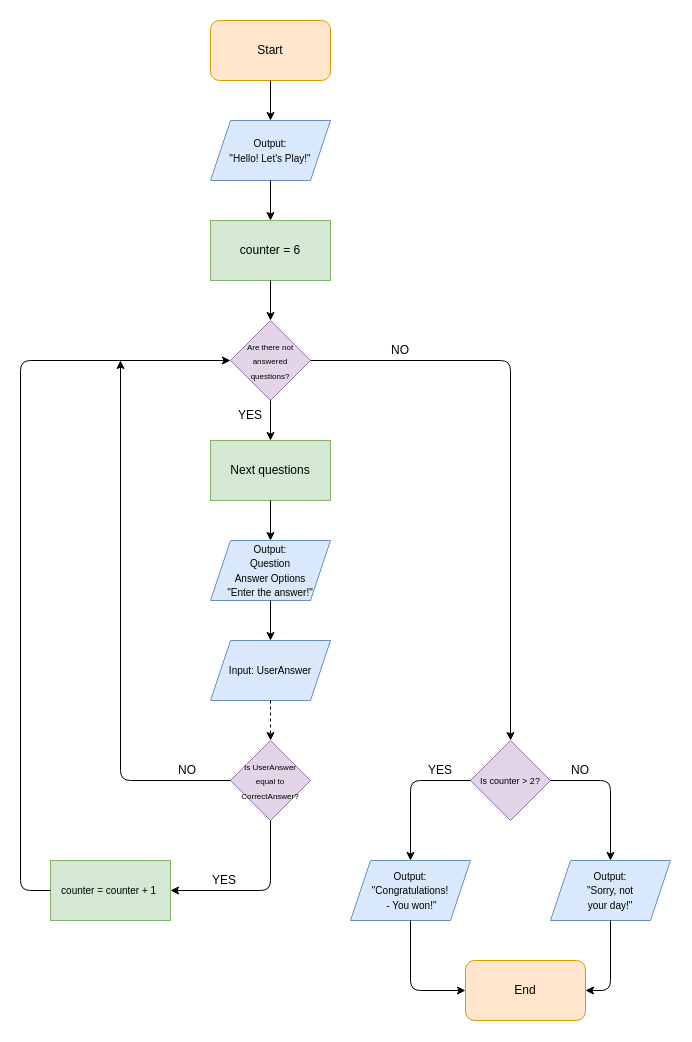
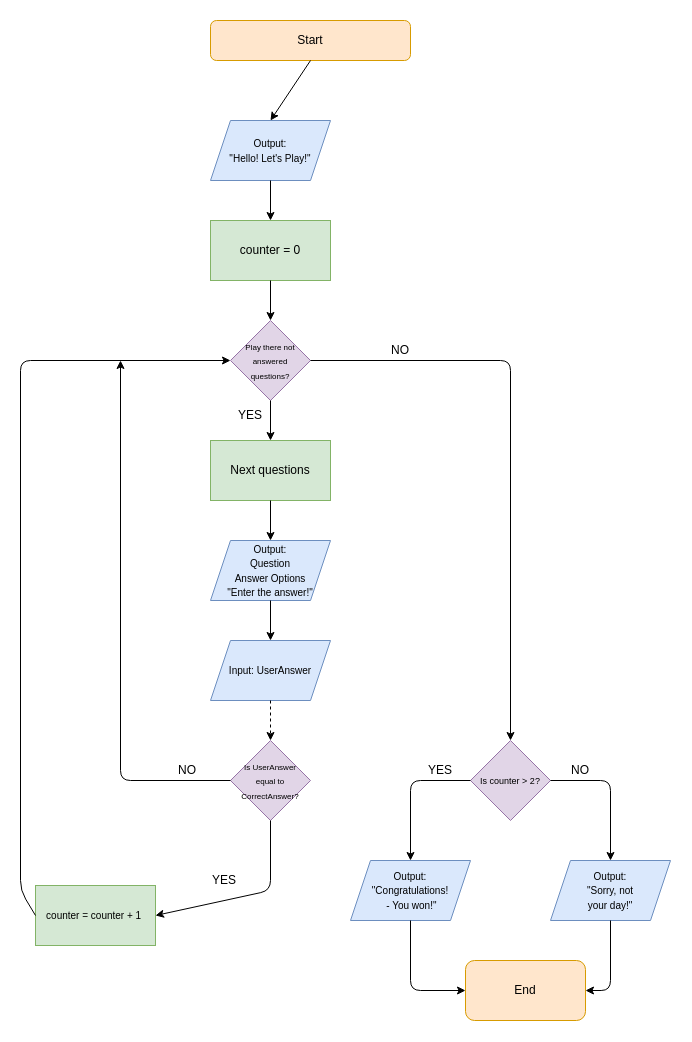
node "Start": size 120x60 -> 200x40
node "counter = 6": label "counter = 6" -> "counter = 0"
node "Are there not answered questions?": label "Are there not answered questions?" -> "Play there not answered questions?"
node "counter = counter + 1": moved (111, 891) -> (96, 916)
